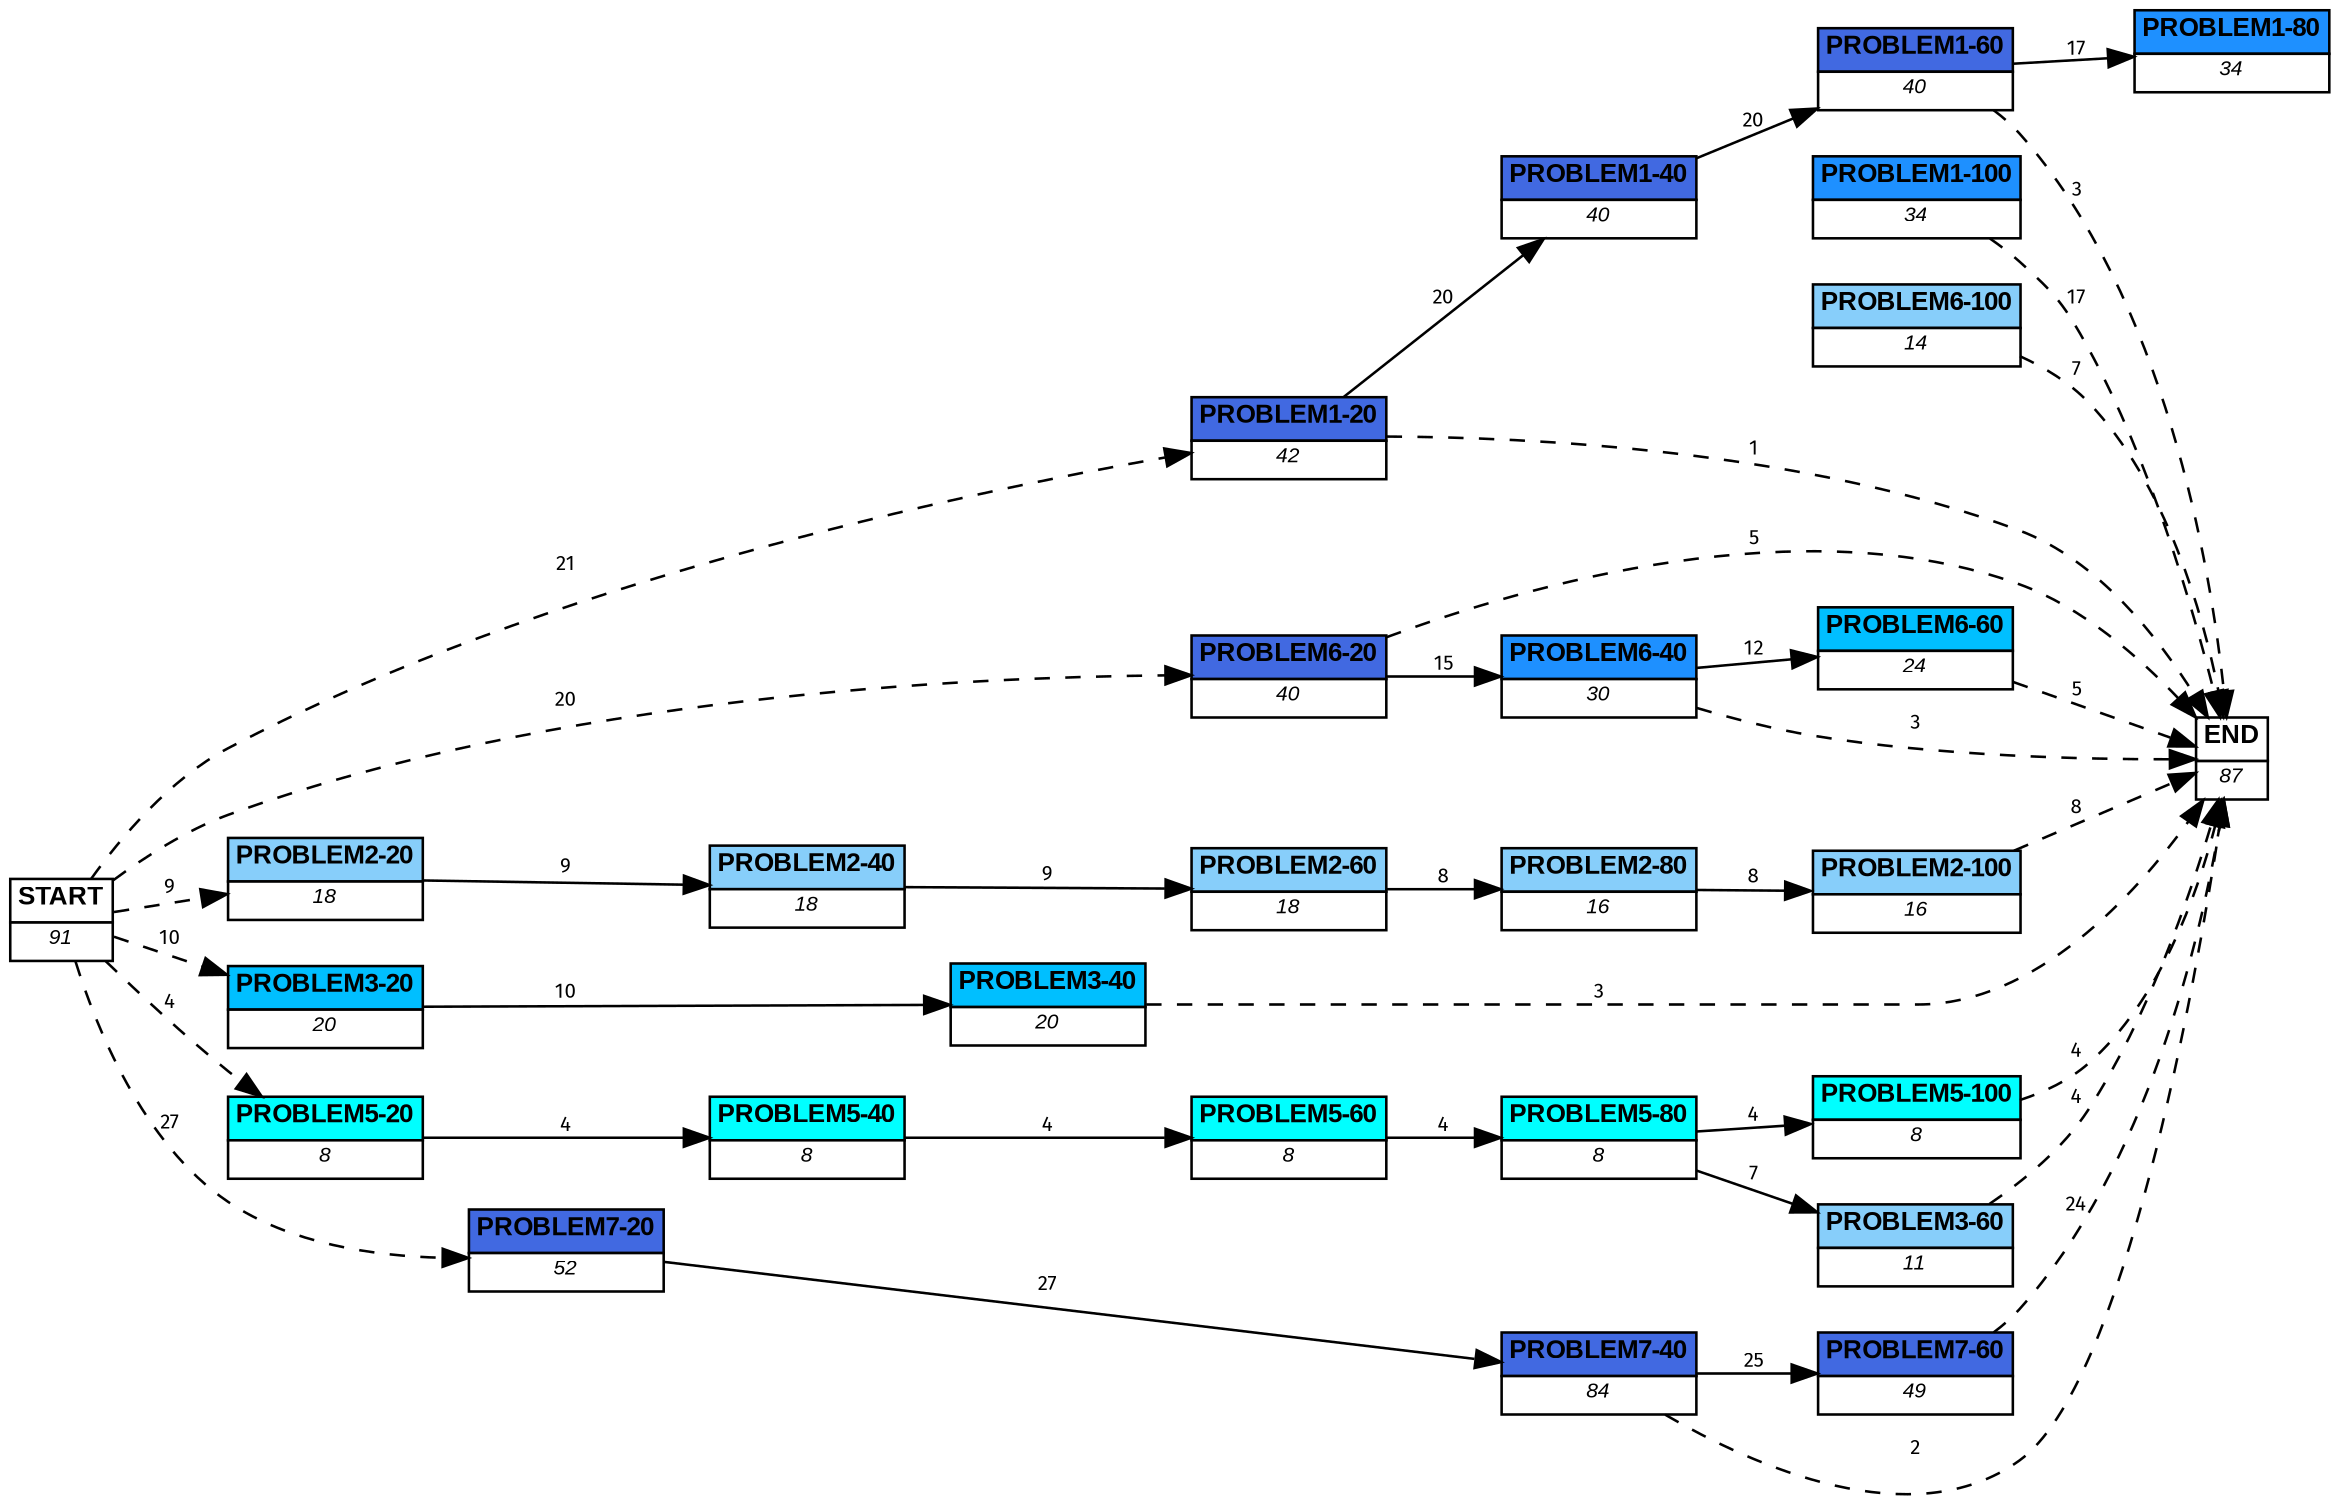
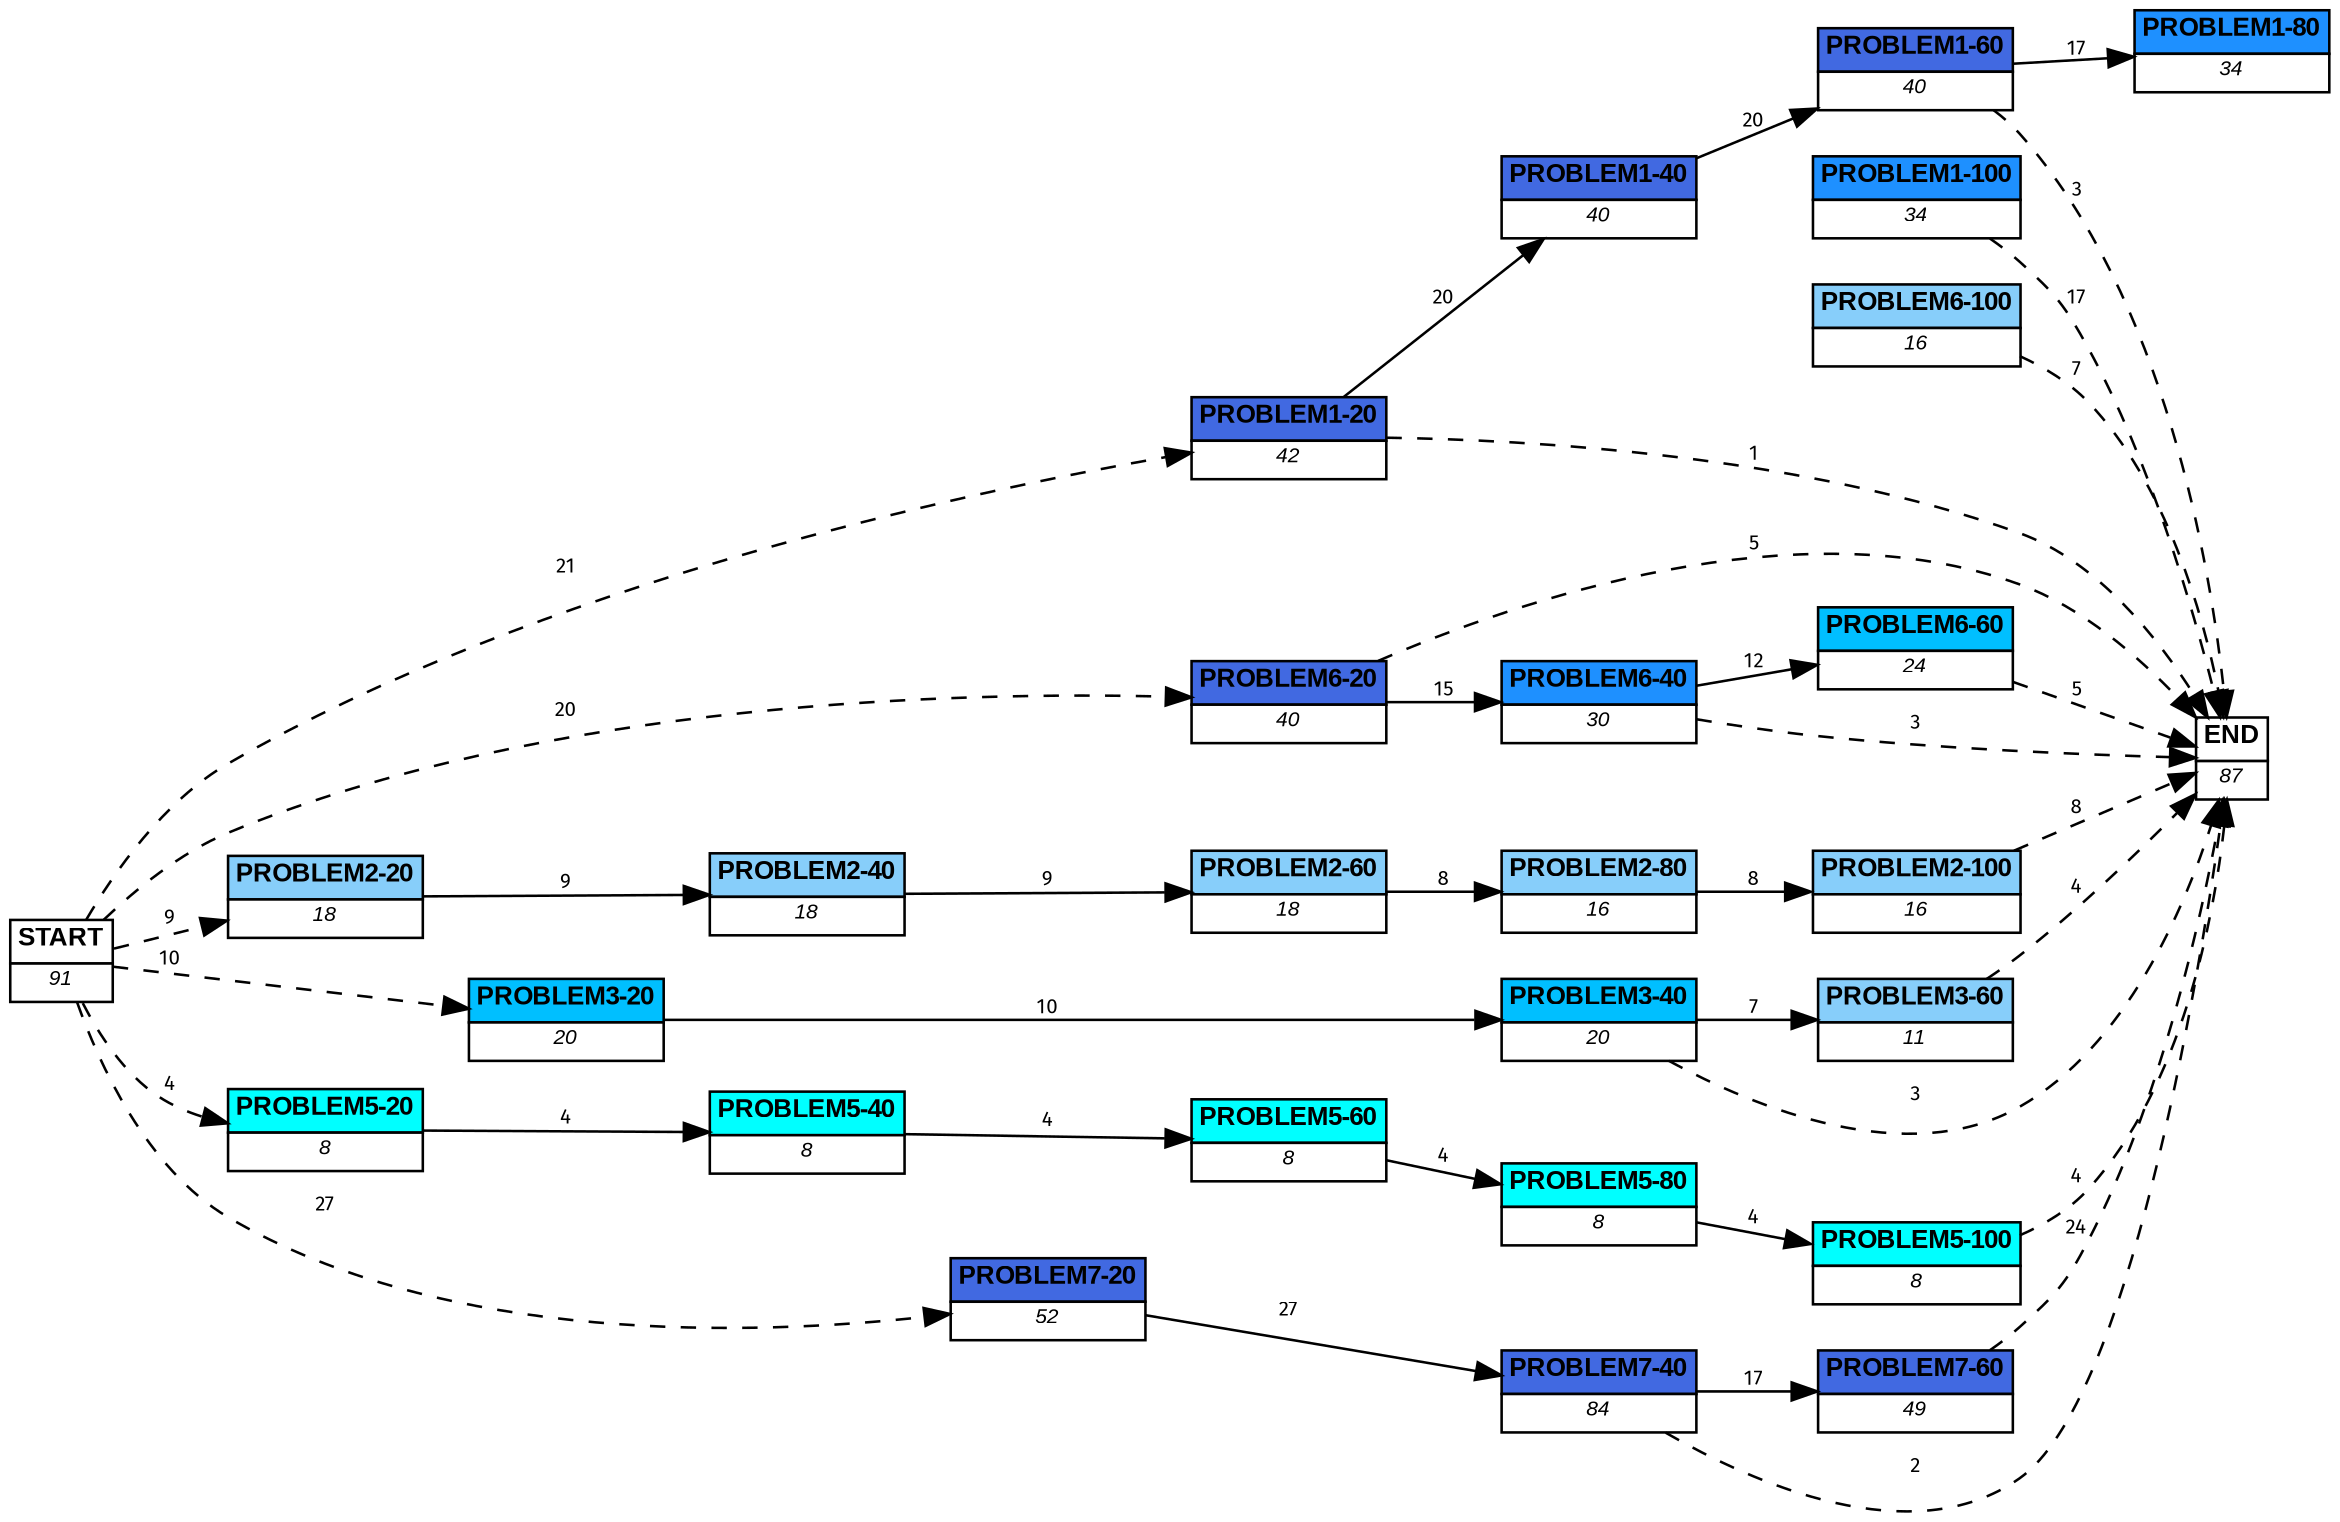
node "PROBLEM6-100": text "14" -> "16"
edge "PROBLEM5-80" -> "PROBLEM3-60": now "PROBLEM3-40" -> "PROBLEM3-60"
edge "PROBLEM7-40" -> "PROBLEM7-60": label "25" -> "17"
